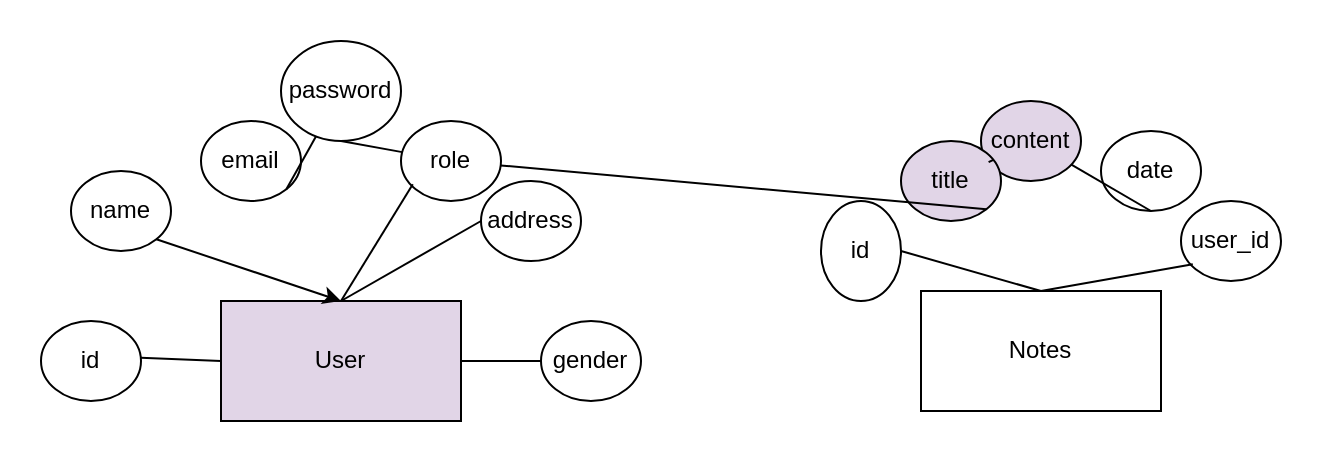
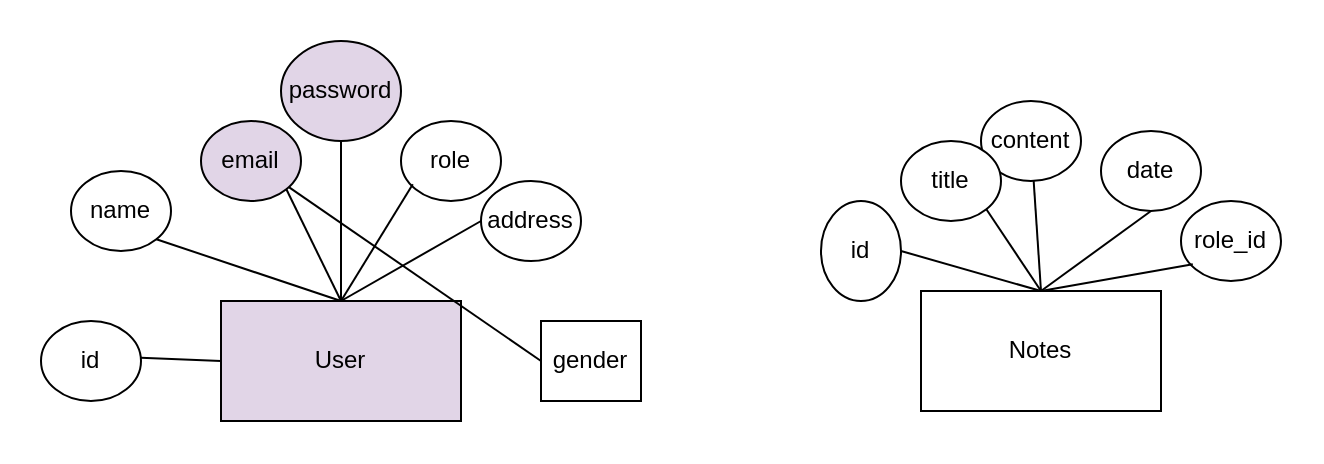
node "password": fillcolor #ffffff -> #e1d5e7
node "content": fillcolor #e1d5e7 -> #ffffff
edge "password" -- "role": now "password" -- "User"
edge "password" -- "email": now "User" -- "email"
node "email": fillcolor #ffffff -> #e1d5e7
edge "content" -- "title": now "content" -- "Notes"
node "title": fillcolor #e1d5e7 -> #ffffff
edge "role" -- "title": now "Notes" -- "title"
edge "content" -- "date": now "Notes" -- "date"
node "user_id": label "user_id" -> "role_id"
edge "name" -> "User": arrowhead classic -> none
edge "User" -- "gender": now "email" -- "gender"
node "gender": shape ellipse -> rectangle
